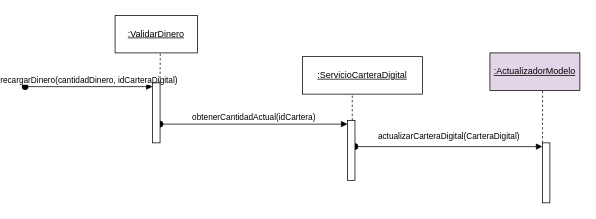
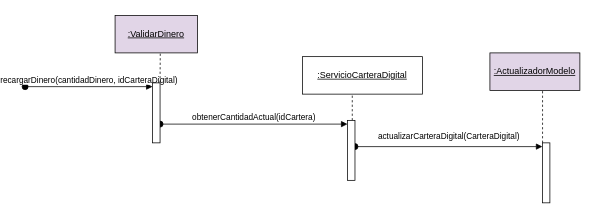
node ":ValidarDinero": fillcolor #ffffff -> #e1d5e7
